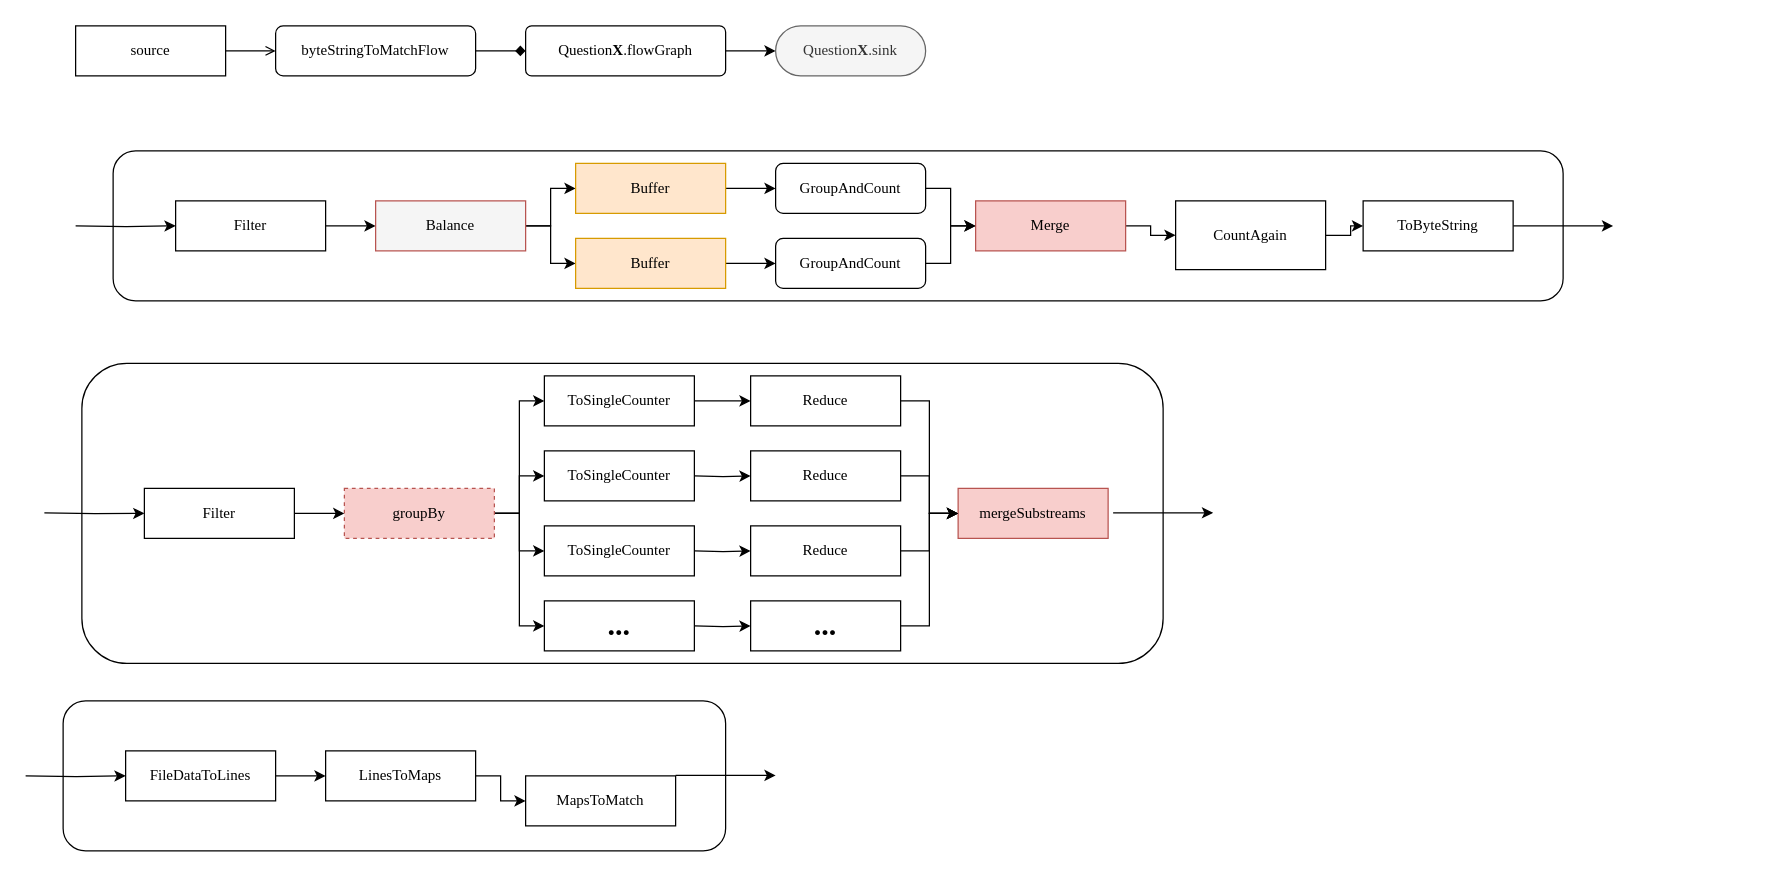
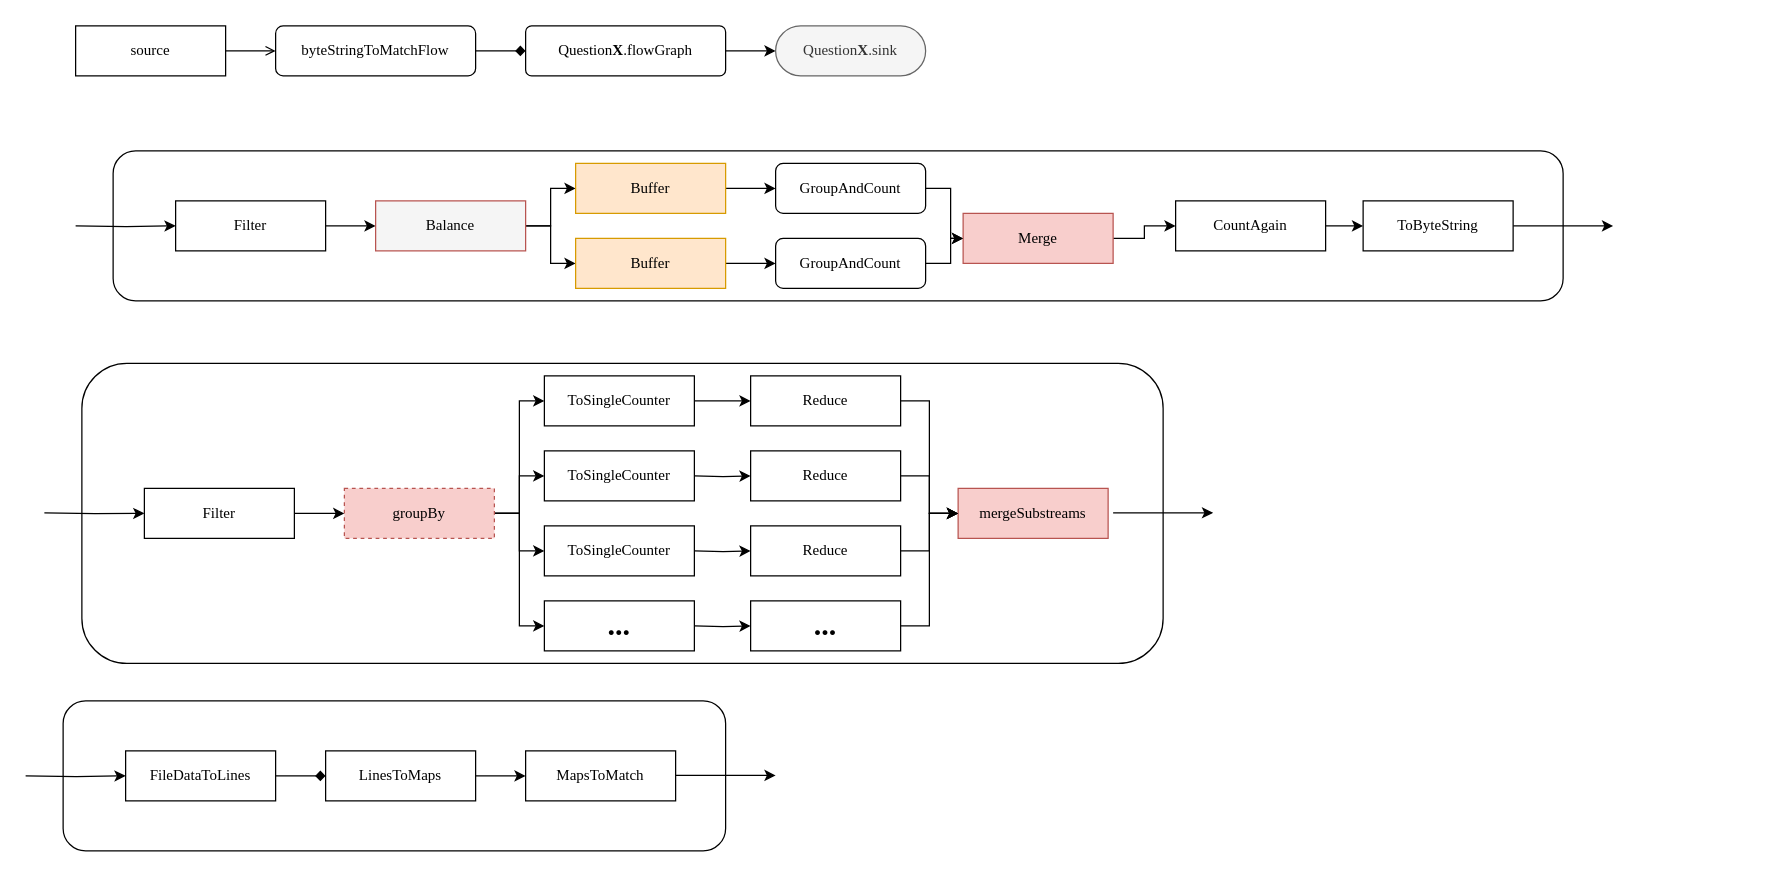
node "Merge": moved (1051, 226) -> (1038, 238)
node "CountAgain": size 150x69 -> 150x50
edge "FileDataToLines" -> "LinesToMaps": arrowhead classic -> diamond
node "MapsToMatch": moved (601, 801) -> (601, 776)
